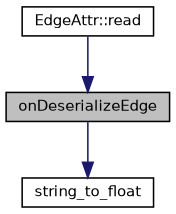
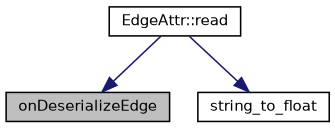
edge "onDeserializeEdge" -> "string_to_float": now "EdgeAttr::read" -> "string_to_float"
